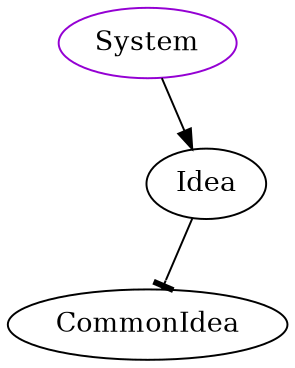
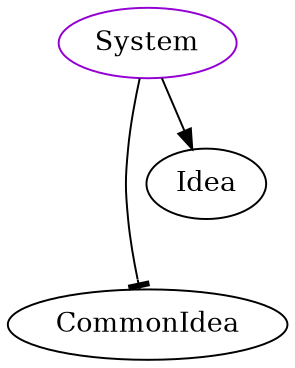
edge "Idea" -> "CommonIdea": now "System" -> "CommonIdea"
